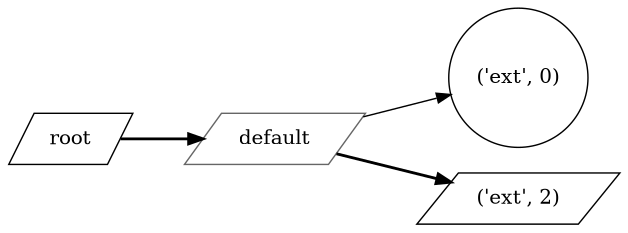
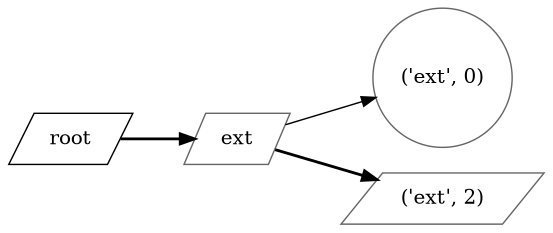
node "('ext', 0)": color black -> gray40
node "default": label "default" -> "ext"
node "('ext', 2)": color black -> gray40
